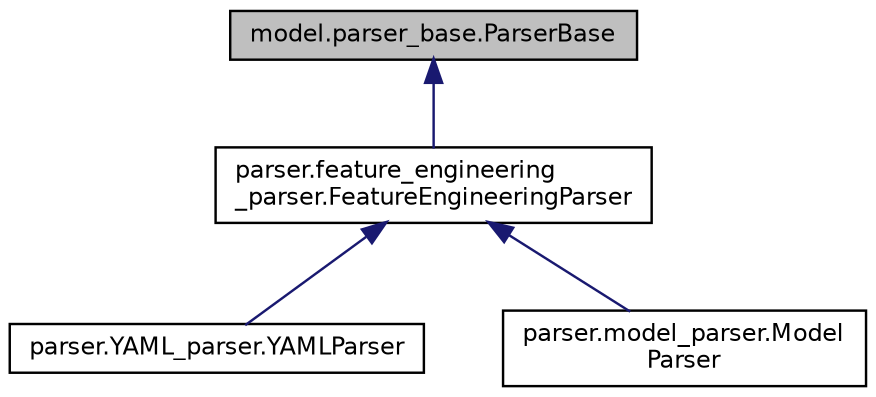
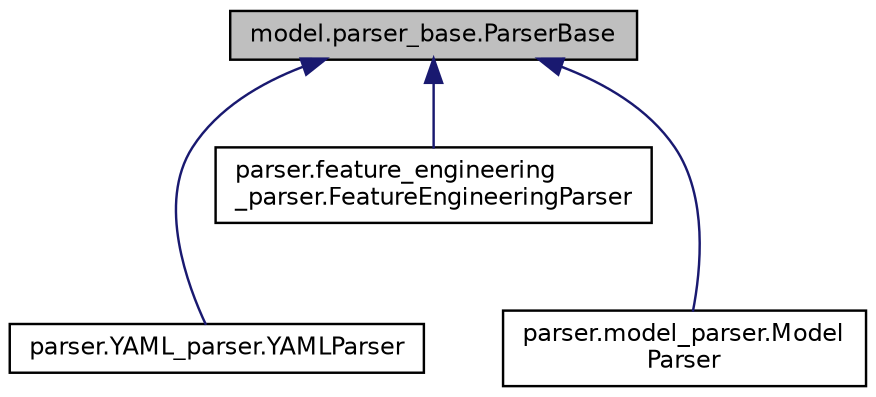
edge "parser.model_parser.Model Parser" -> "parser.feature_engineering _parser.FeatureEngineeringParser": now "parser.model_parser.Model Parser" -> "model.parser_base.ParserBase"
edge "parser.YAML_parser.YAMLParser" -> "parser.feature_engineering _parser.FeatureEngineeringParser": now "parser.YAML_parser.YAMLParser" -> "model.parser_base.ParserBase"
